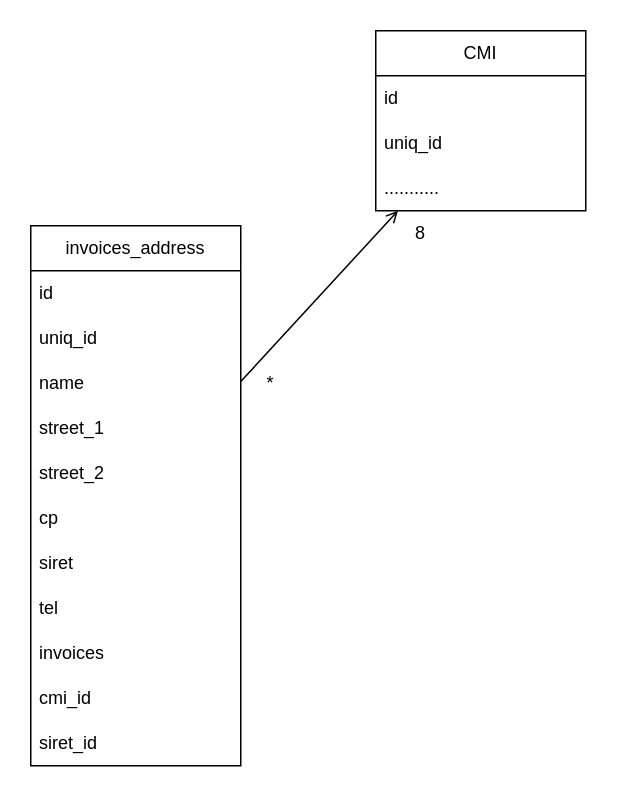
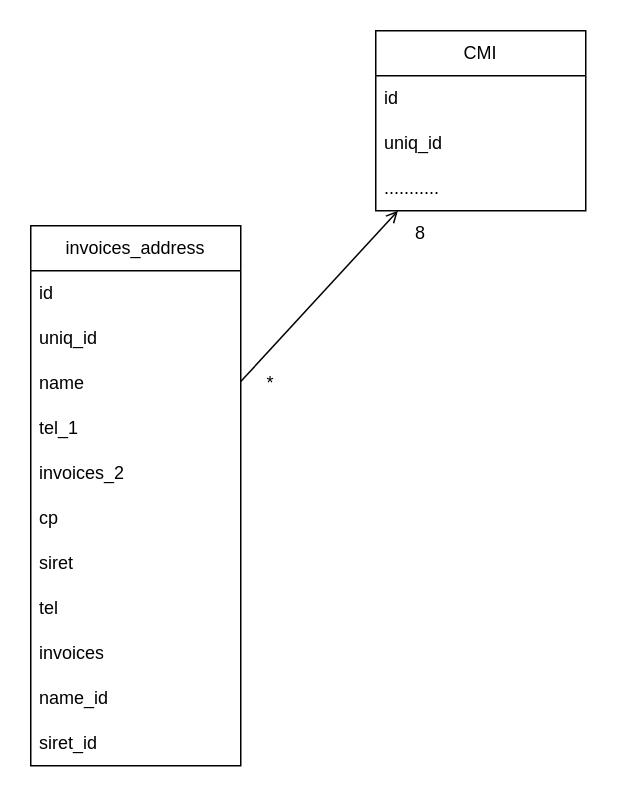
node "street_1": label "street_1" -> "tel_1"
node "street_2": label "street_2" -> "invoices_2"
node "cmi_id": label "cmi_id" -> "name_id"
